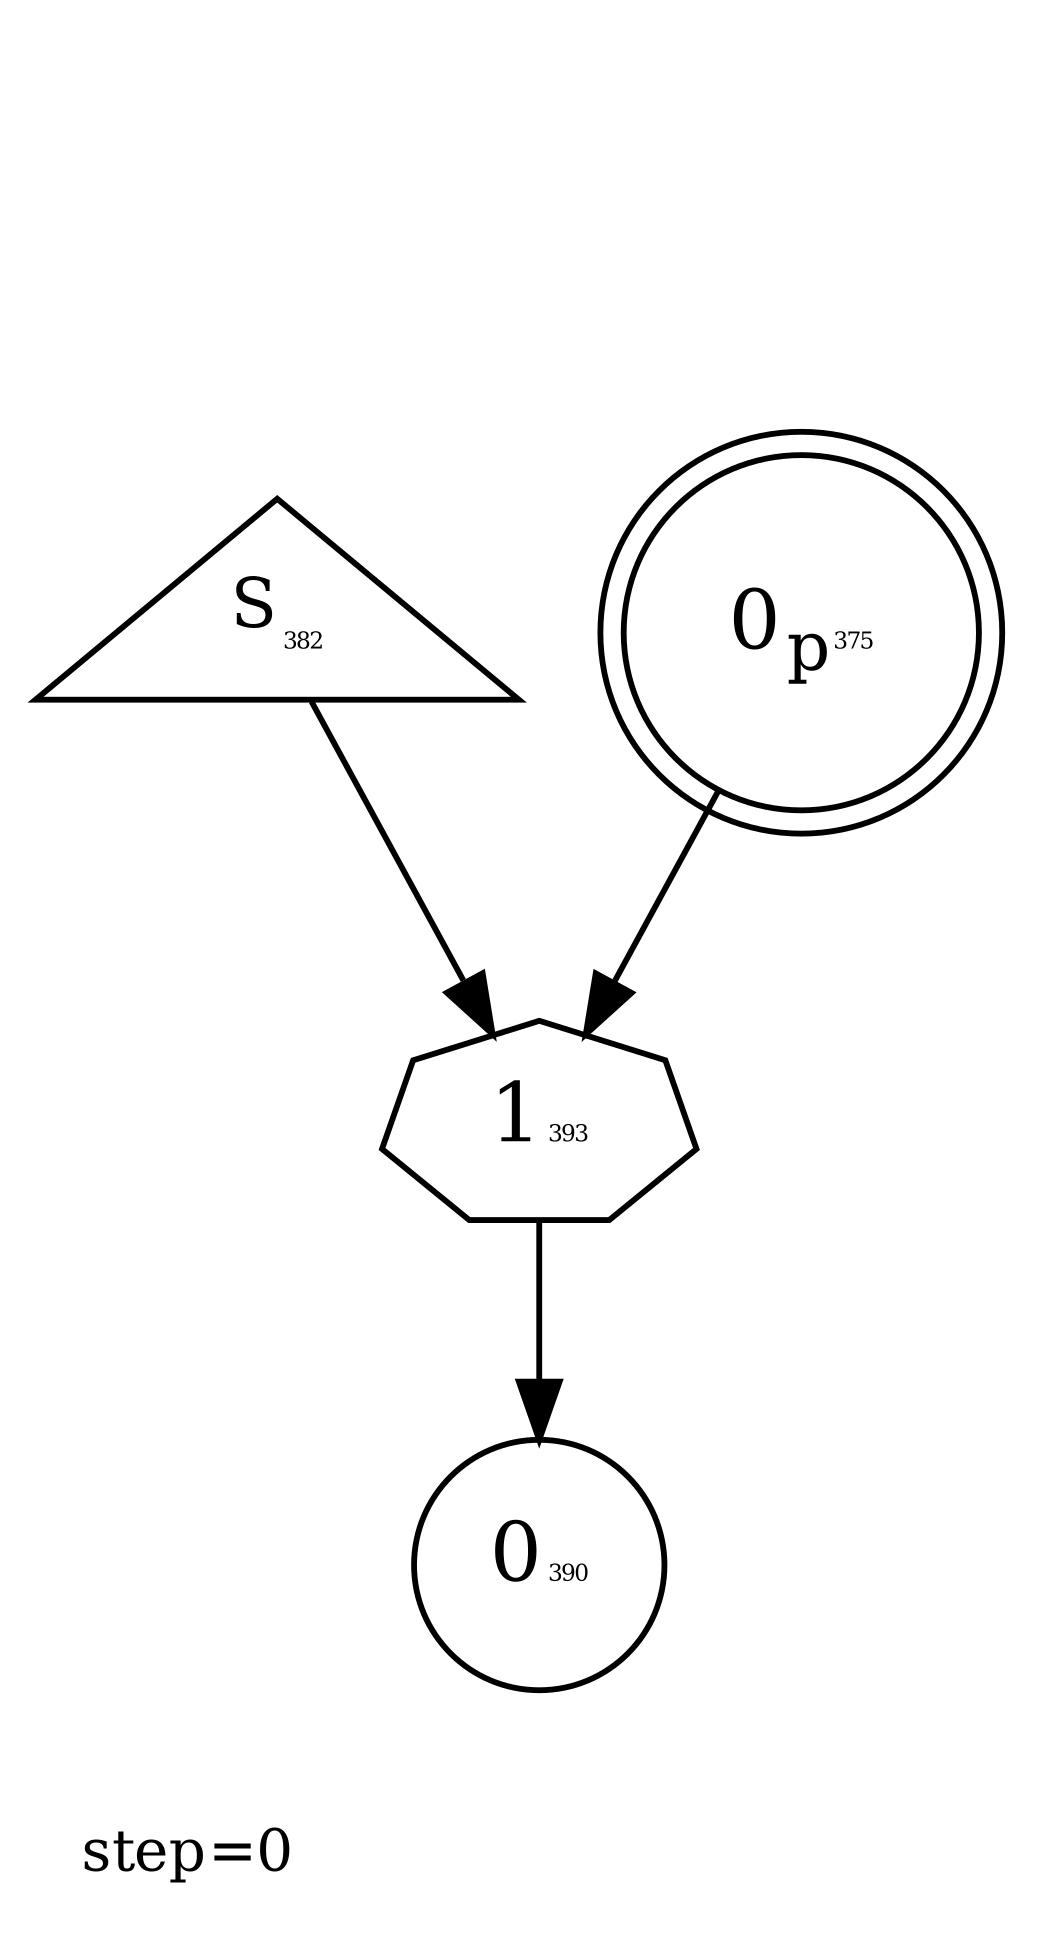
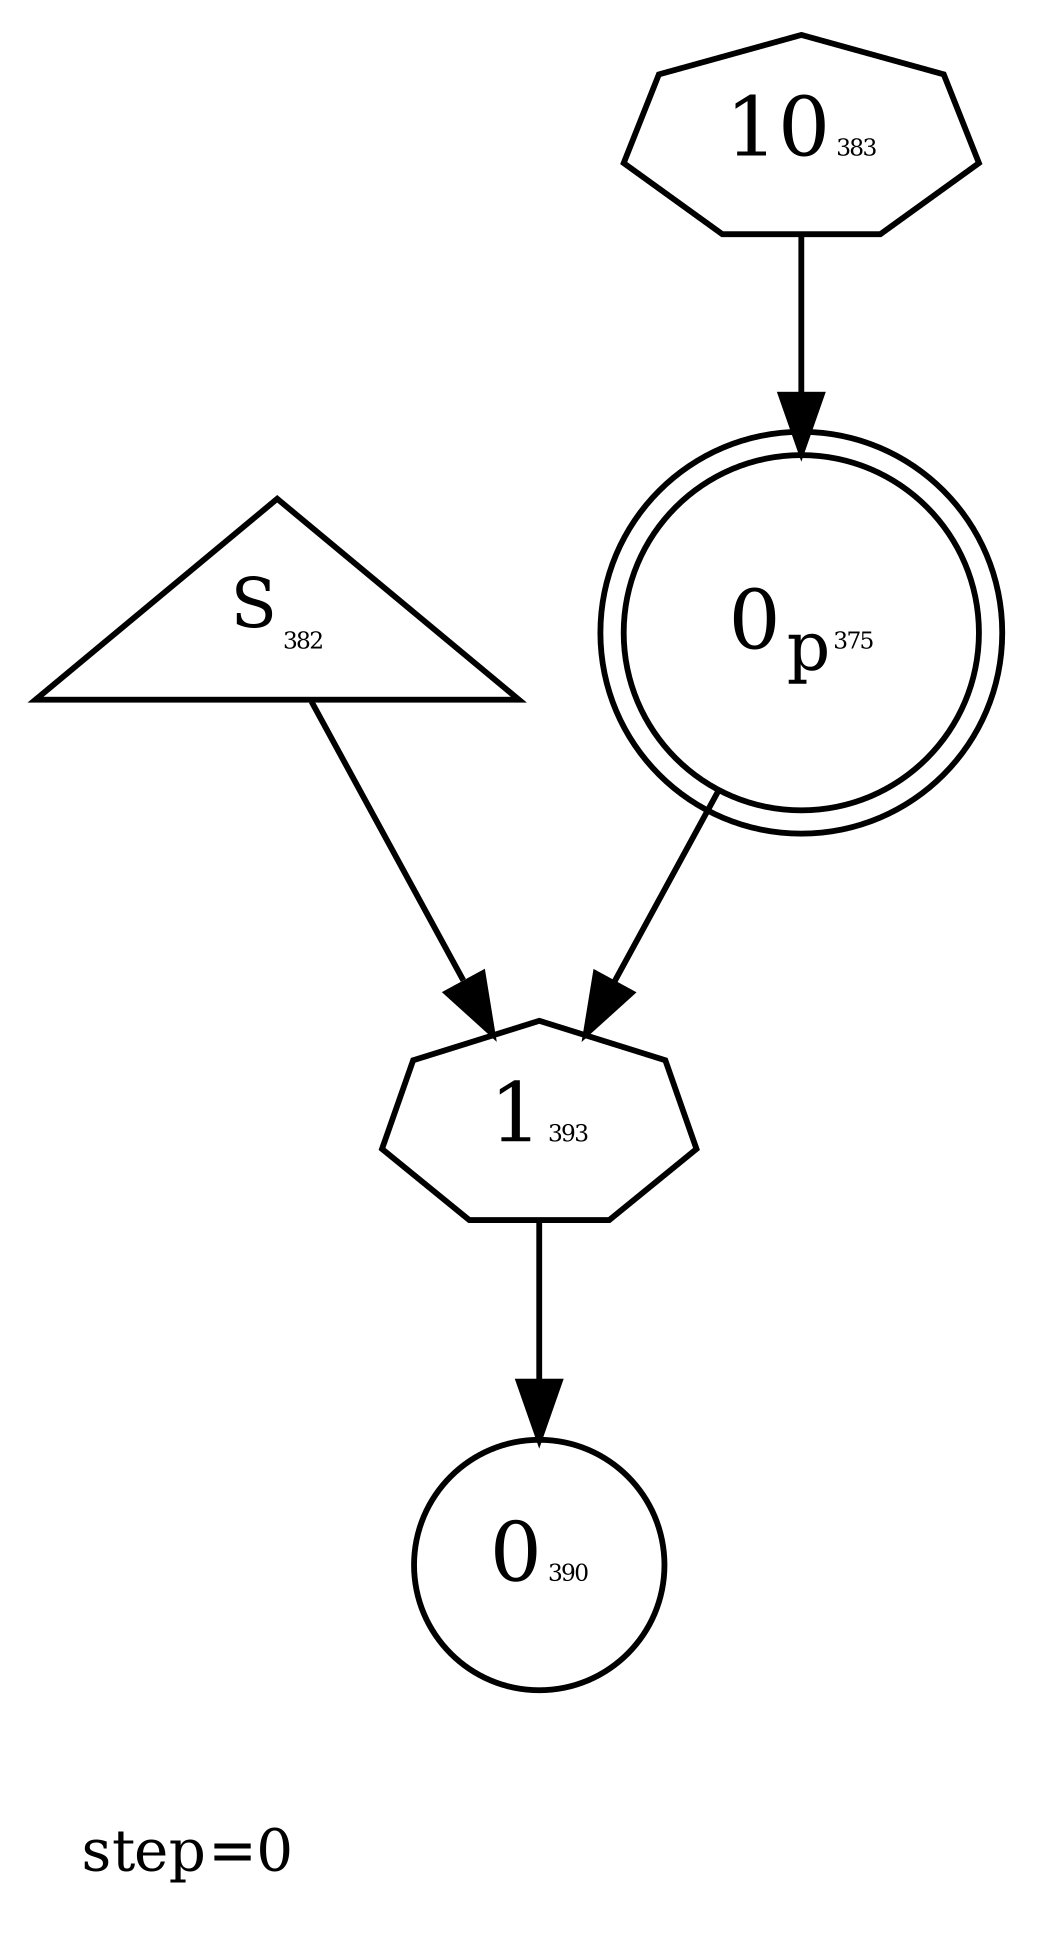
node "10": added
